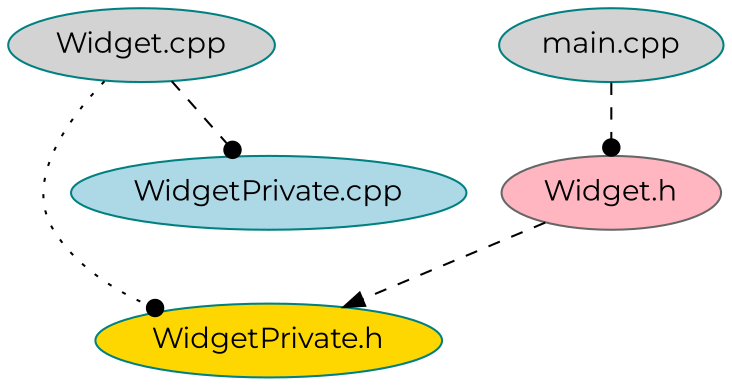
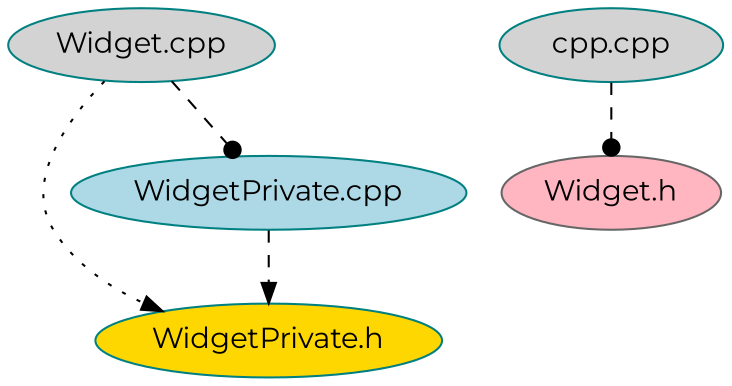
node "main.cpp": label "main.cpp" -> "cpp.cpp"
edge "Widget.cpp" -> "WidgetPrivate.h": arrowhead dot -> normal
edge "Widget.h" -> "WidgetPrivate.h": now "WidgetPrivate.cpp" -> "WidgetPrivate.h"
